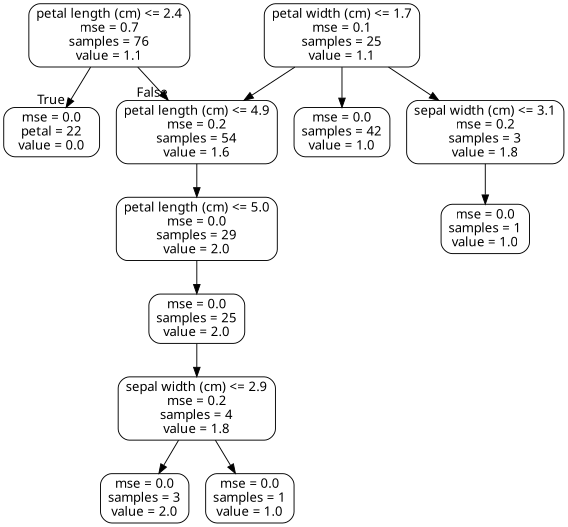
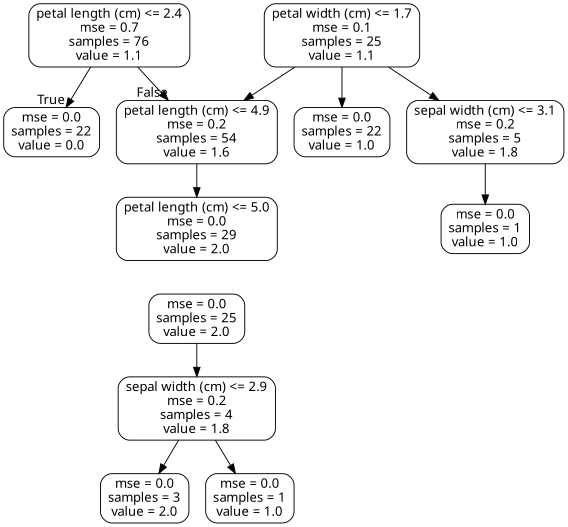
node "mse = 0.0 petal = 22 value = 0.0": label "mse = 0.0 petal = 22 value = 0.0" -> "mse = 0.0 samples = 22 value = 0.0"
node "mse = 0.0 samples = 42 value = 1.0": label "mse = 0.0 samples = 42 value = 1.0" -> "mse = 0.0 samples = 22 value = 1.0"
node "sepal width (cm) <= 3.1 mse = 0.2 samples = 3 value = 1.8": label "sepal width (cm) <= 3.1 mse = 0.2 samples = 3 value = 1.8" -> "sepal width (cm) <= 3.1 mse = 0.2 samples = 5 value = 1.8"
edge "petal length (cm) <= 5.0 mse = 0.0 samples = 29 value = 2.0" -> "mse = 0.0 samples = 25 value = 2.0": removed
